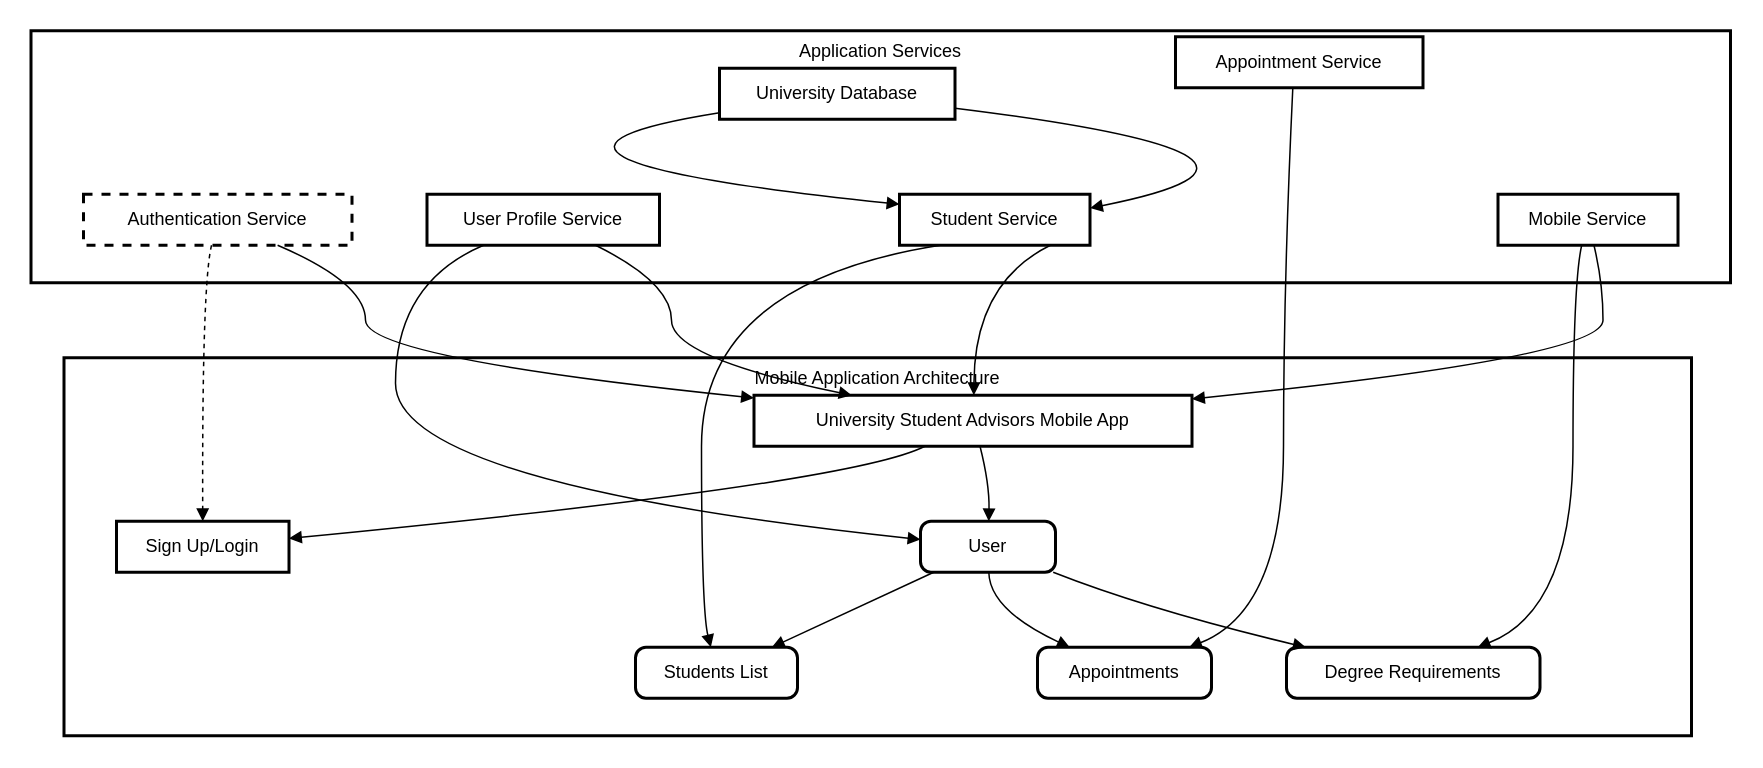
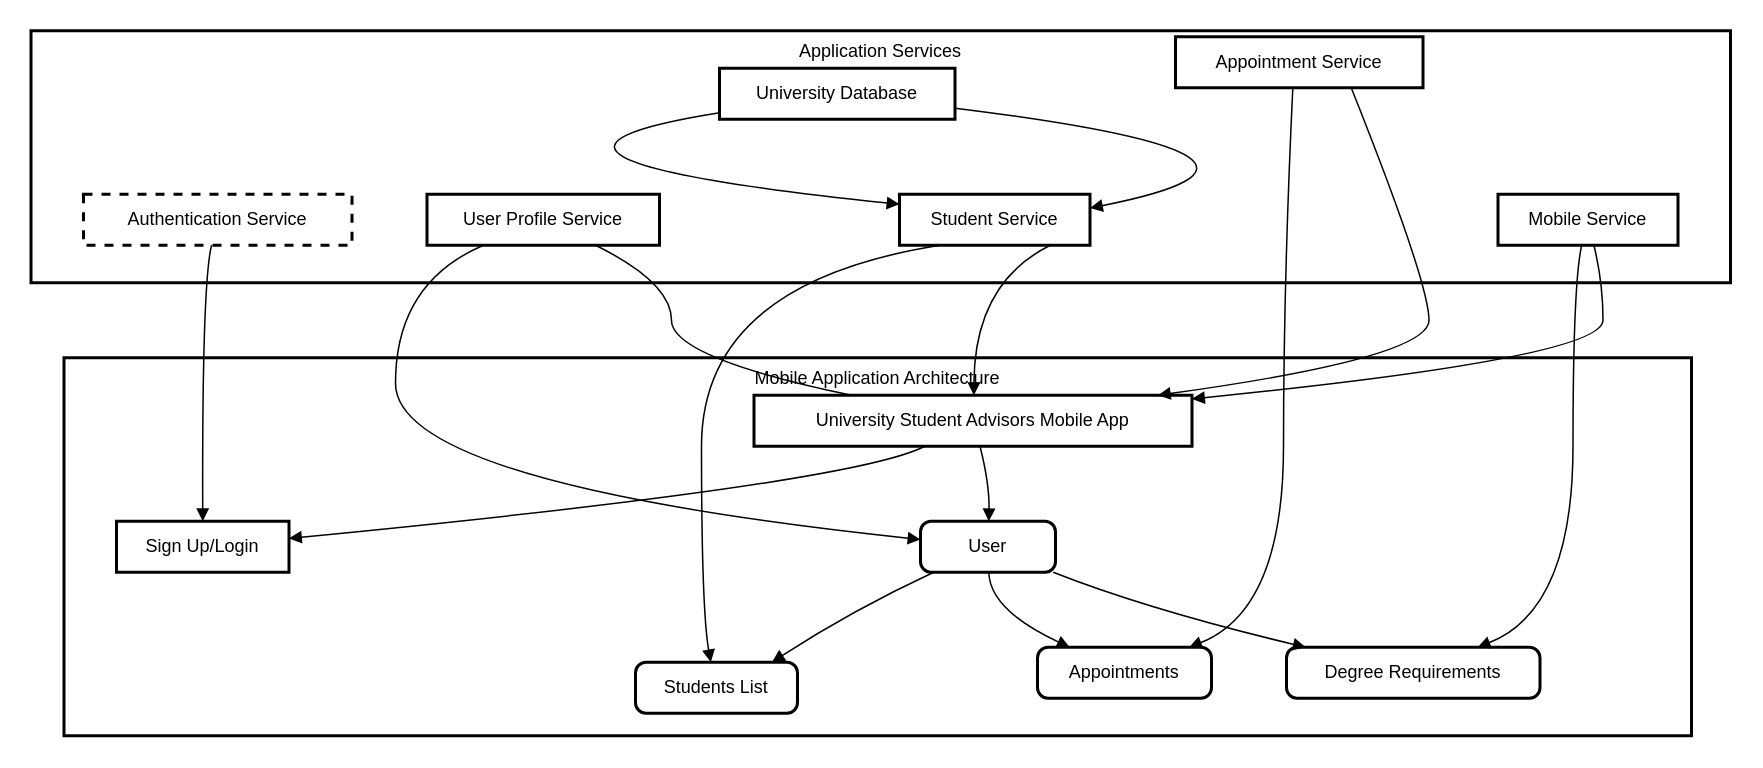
edge "Appointment Service" -> "University Student Advisors Mobile App": added
edge "Authentication Service" -> "Sign Up/Login": style dashed -> solid
edge "Authentication Service" -> "University Student Advisors Mobile App": removed
edge "User Profile Service" -> "University Student Advisors Mobile App": arrowhead block -> none
node "Students List": moved (716, 673) -> (716, 688)
